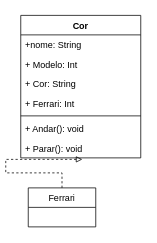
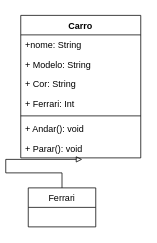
node "Cor": label "Cor" -> "Carro"
node "+ Modelo: Int": label "+ Modelo: Int" -> "+ Modelo: String"
edge "Ferrari" -> "+ Parar(): void": style dashed -> solid
